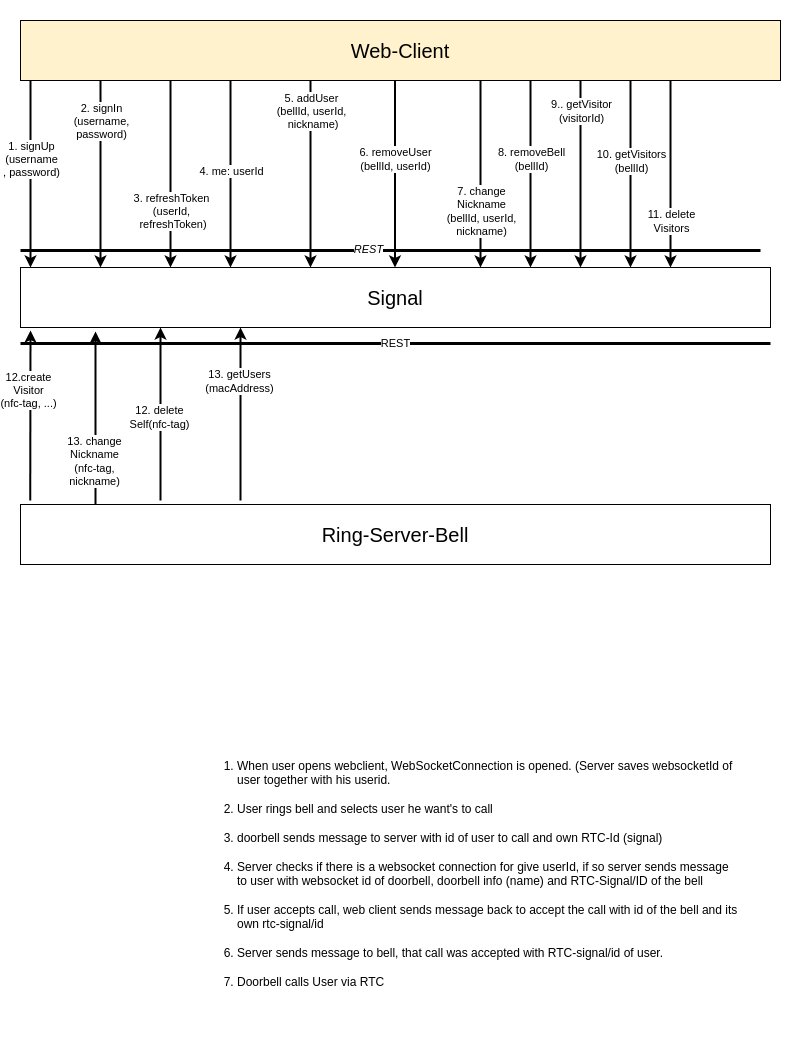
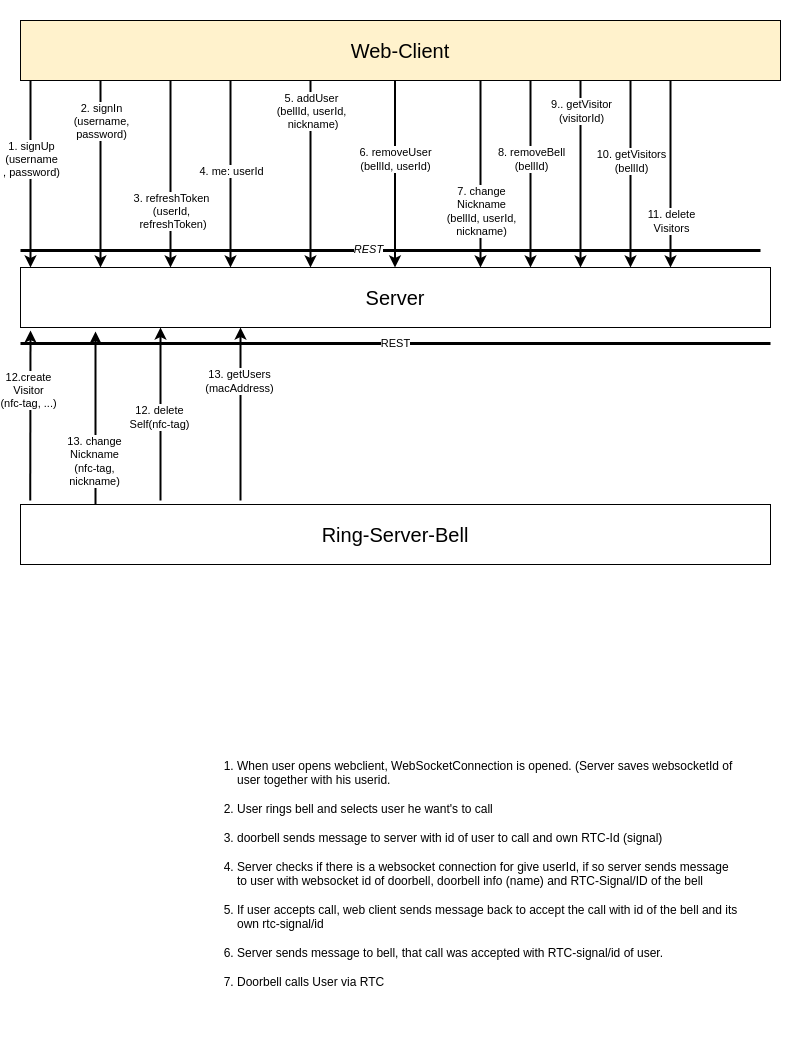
node "Signal": label "Signal" -> "Server"
